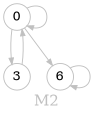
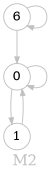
edge "0" -> "6": reversed
node "3": label "3" -> "1"
